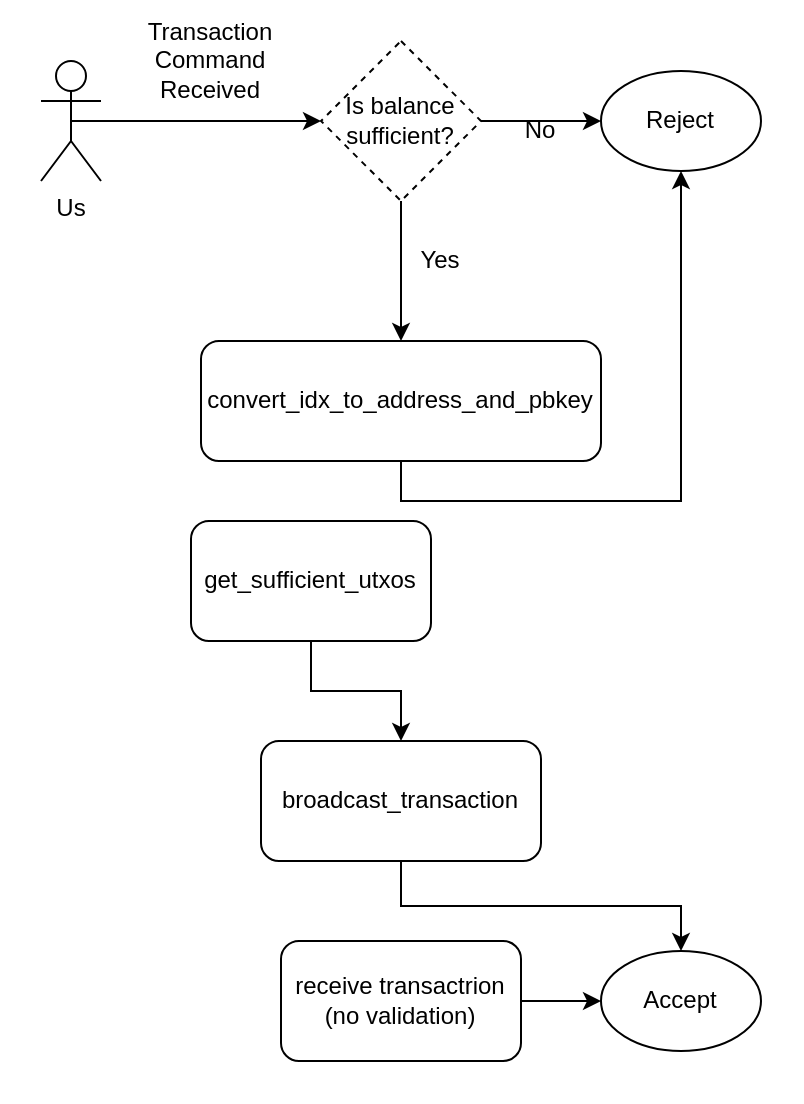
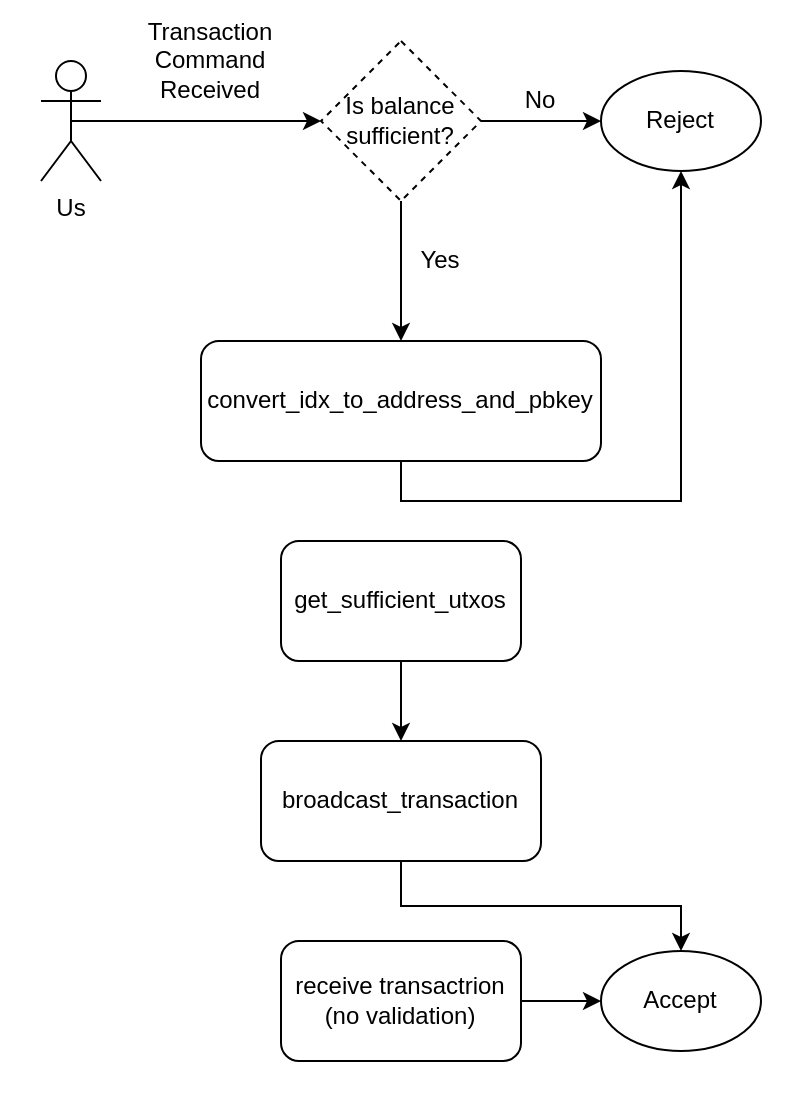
node "No": moved (541, 131) -> (541, 101)
node "get_sufficient_utxos": moved (311, 581) -> (401, 601)
